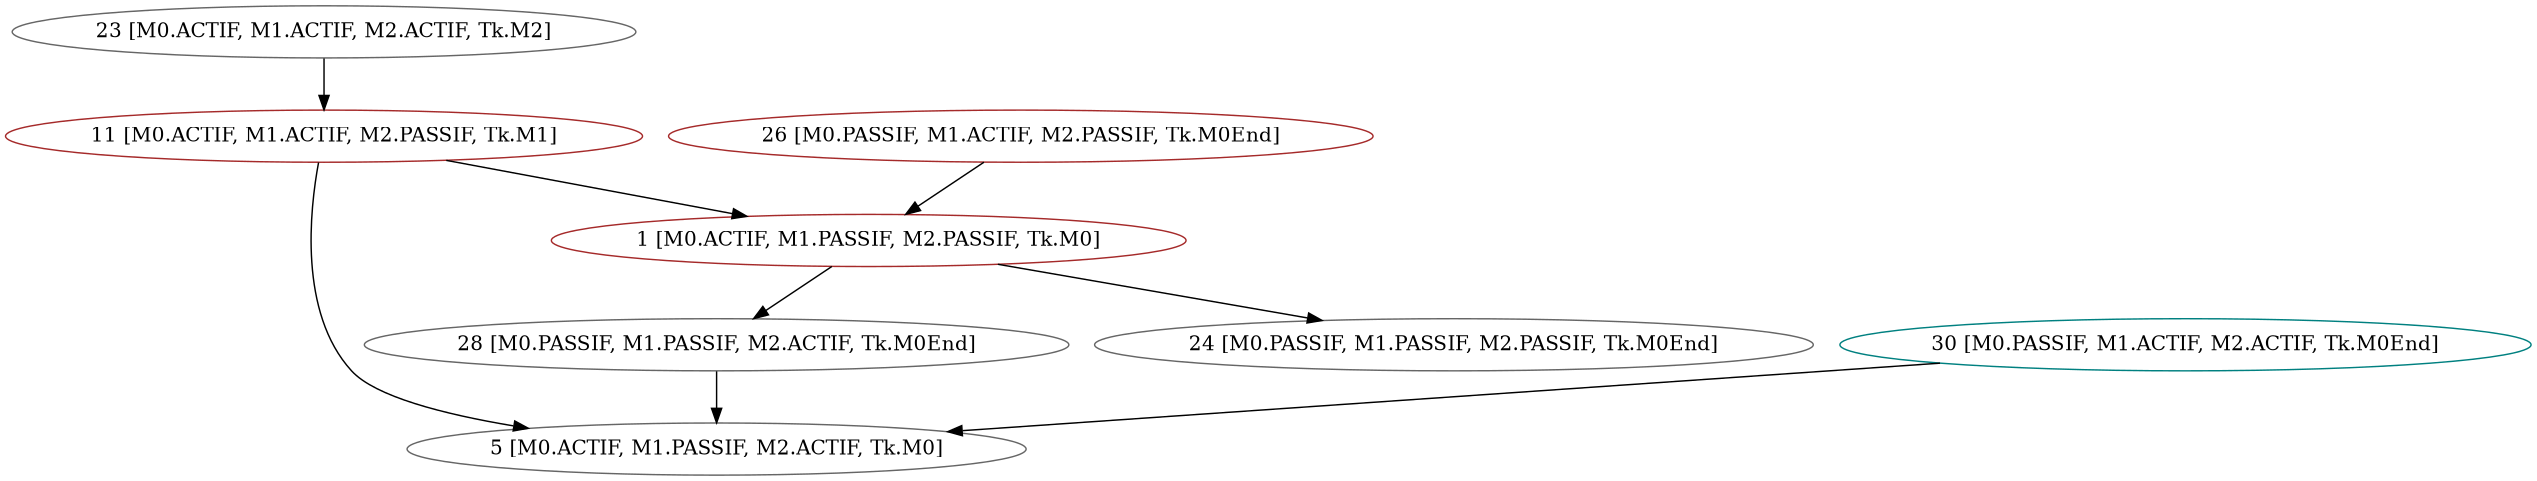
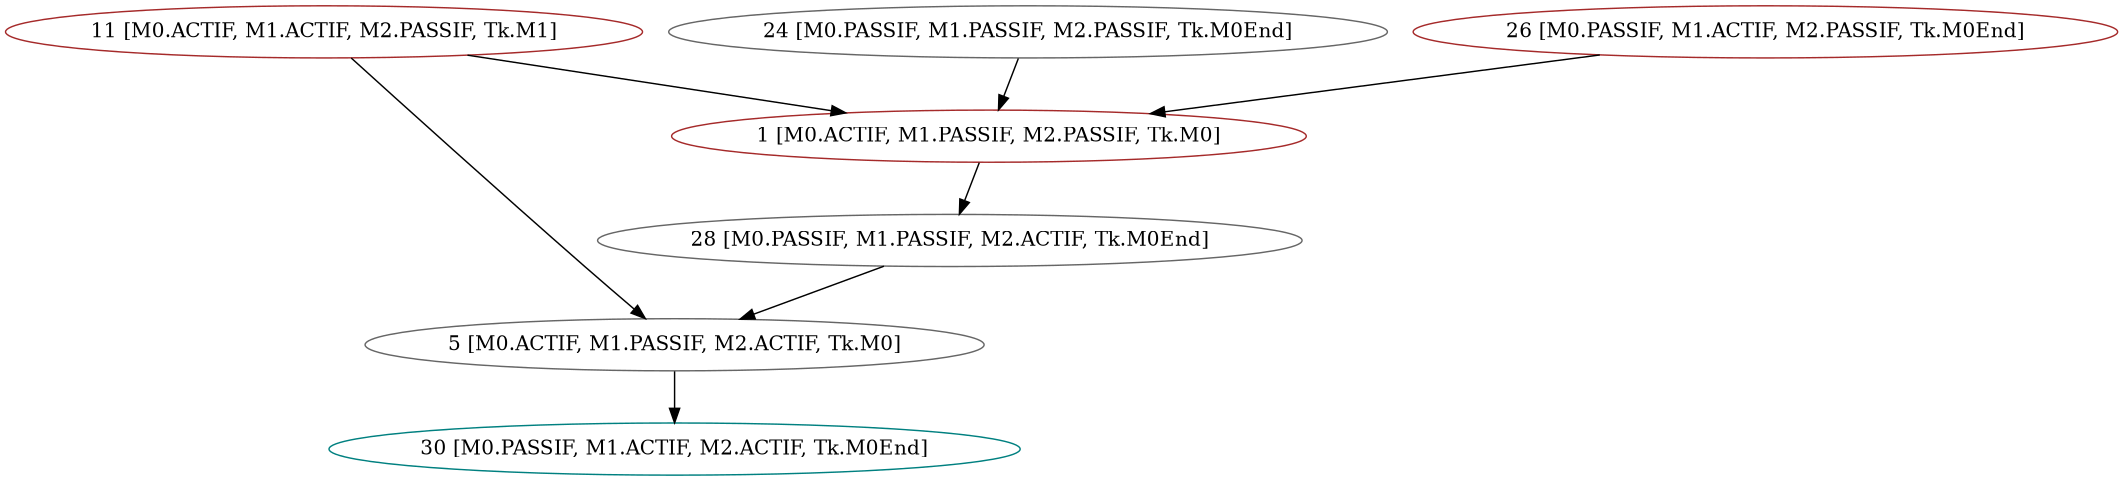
node "23 [M0.ACTIF, M1.ACTIF, M2.ACTIF, Tk.M2]": removed
edge "1 [M0.ACTIF, M1.PASSIF, M2.PASSIF, Tk.M0]" -> "24 [M0.PASSIF, M1.PASSIF, M2.PASSIF, Tk.M0End]": reversed
edge "30 [M0.PASSIF, M1.ACTIF, M2.ACTIF, Tk.M0End]" -> "5 [M0.ACTIF, M1.PASSIF, M2.ACTIF, Tk.M0]": reversed
